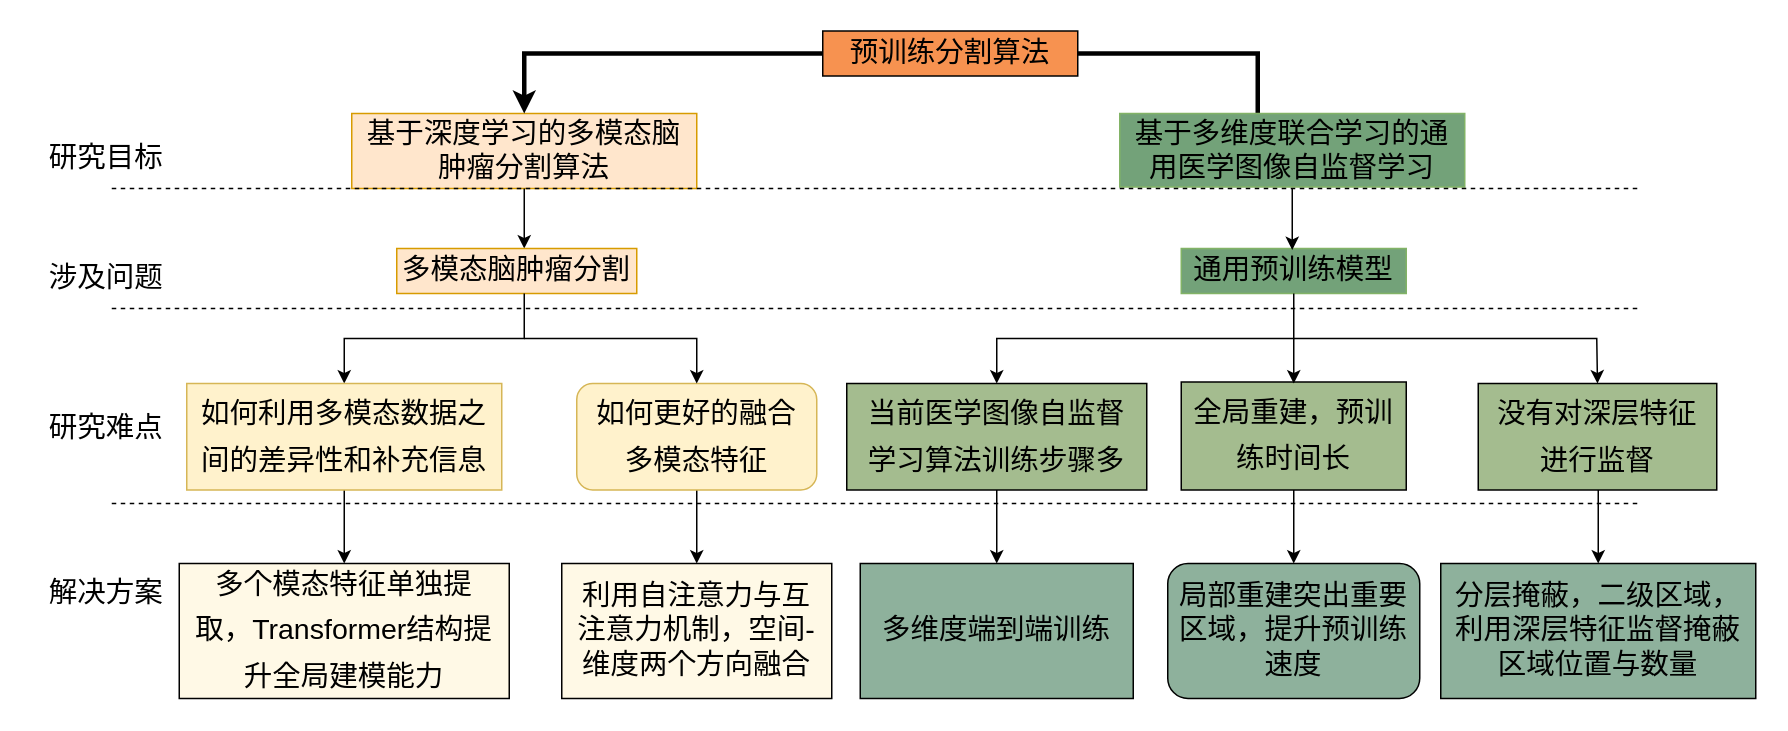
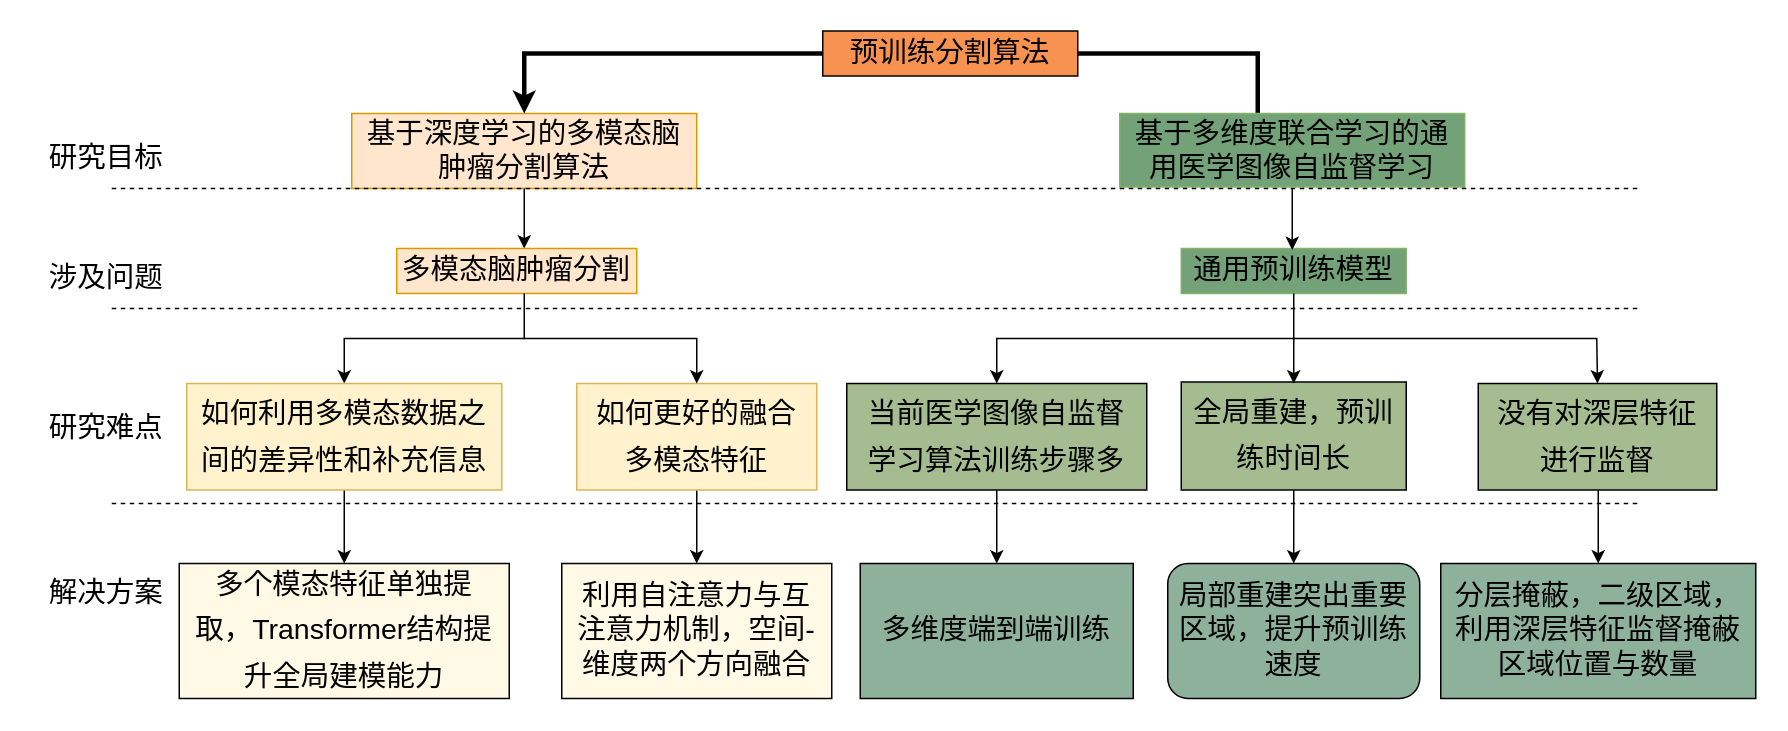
node "如何更好的融合多模态特征": shape rounded rectangle -> rectangle
